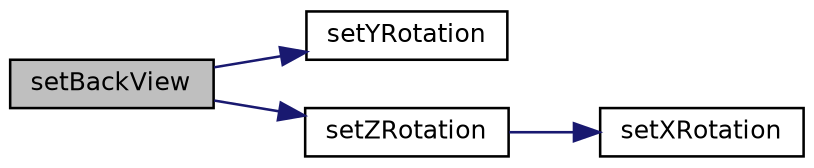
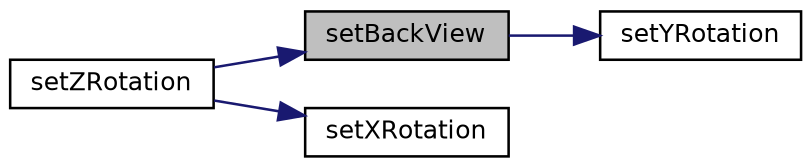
edge "setBackView" -> "setZRotation": reversed
